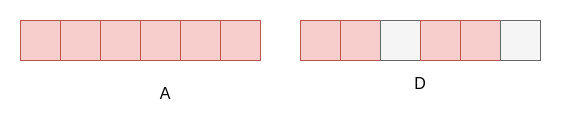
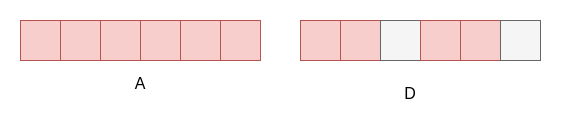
node "D": moved (421, 84) -> (411, 94)
node "A": moved (166, 94) -> (141, 84)
